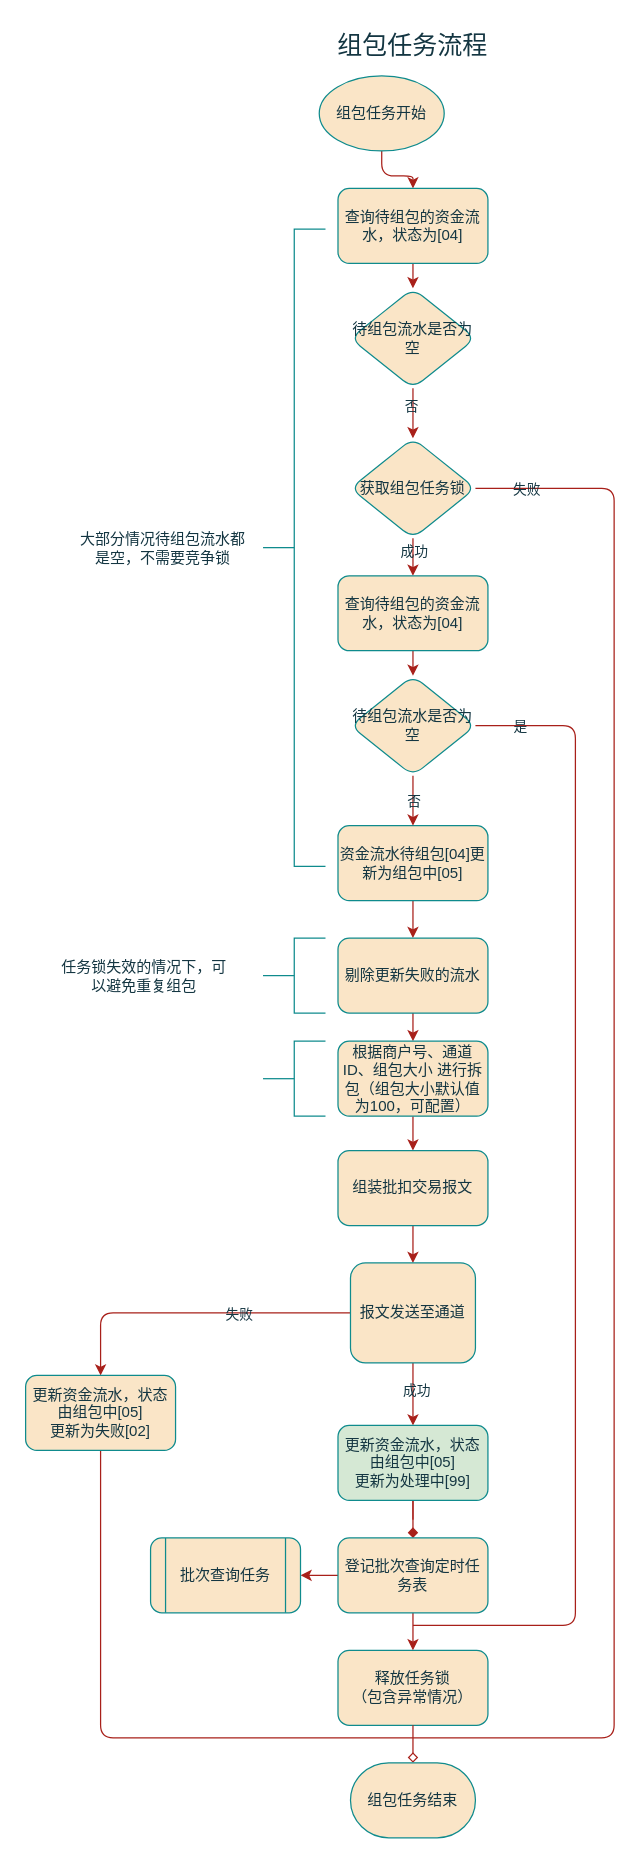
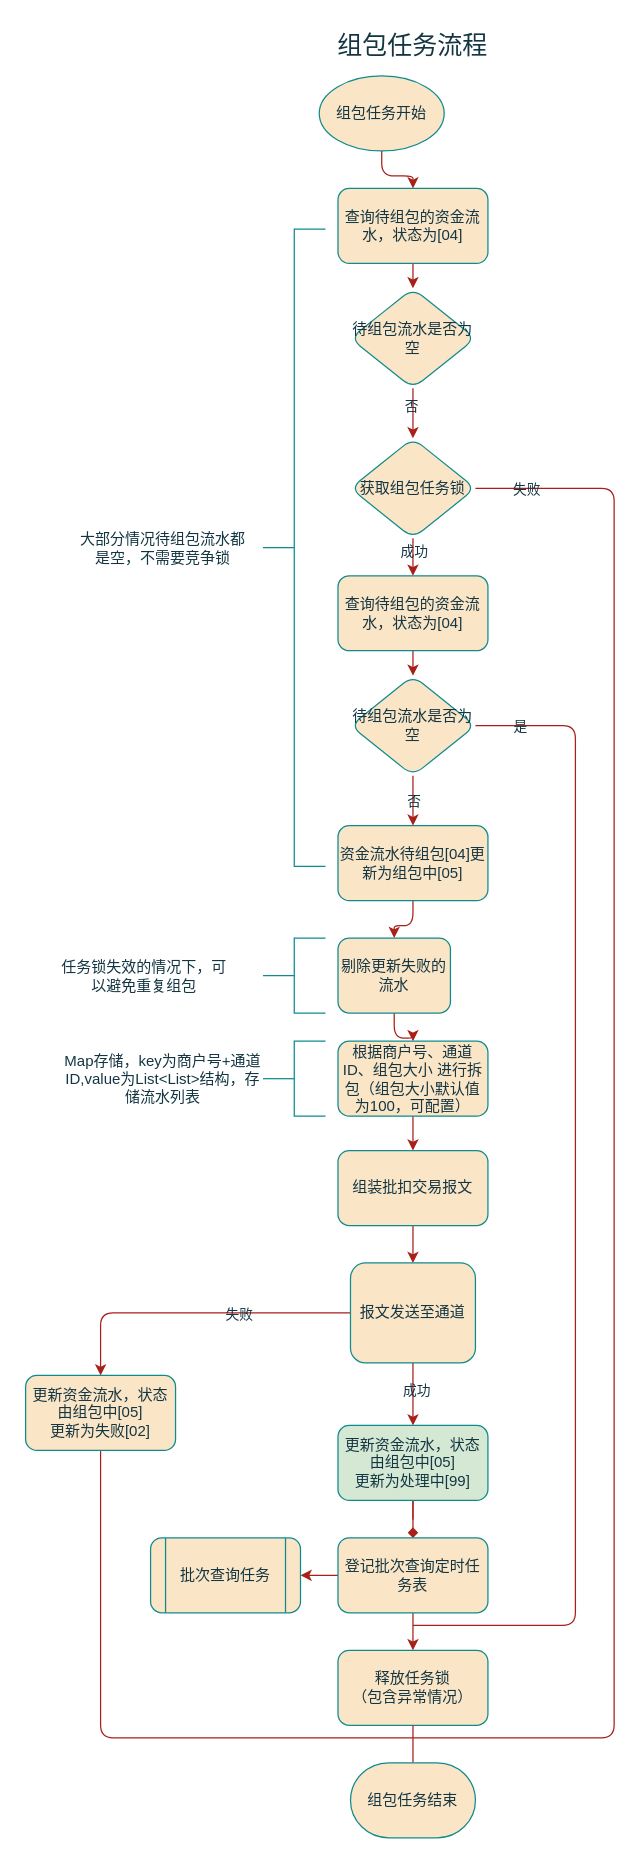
node "剔除更新失败的流水": size 150x75 -> 113x75
node "Map存储，key为商户号+通道ID,value为List<List>结构，存储流水列表": added
edge "释放任务锁 （包含异常情况）" -> "组包任务结束": arrowhead diamond -> none
